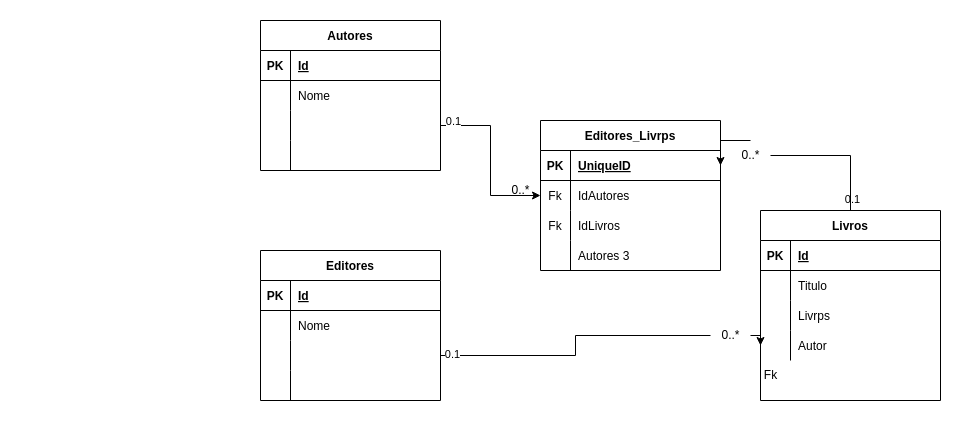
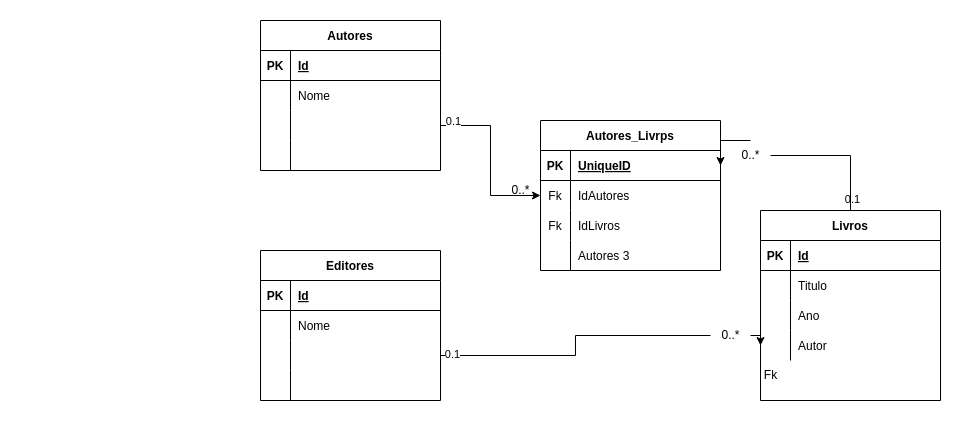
node "Editores_Livrps": label "Editores_Livrps" -> "Autores_Livrps"
node "Livrps": label "Livrps" -> "Ano"
